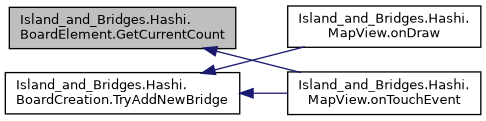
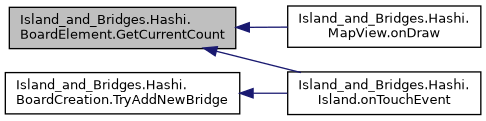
edge "Island_and_Bridges.Hashi. MapView.onDraw" -> "Island_and_Bridges.Hashi. BoardCreation.TryAddNewBridge": now "Island_and_Bridges.Hashi. MapView.onDraw" -> "Island_and_Bridges.Hashi. BoardElement.GetCurrentCount"
node "Island_and_Bridges.Hashi. MapView.onTouchEvent": label "Island_and_Bridges.Hashi. MapView.onTouchEvent" -> "Island_and_Bridges.Hashi. Island.onTouchEvent"
